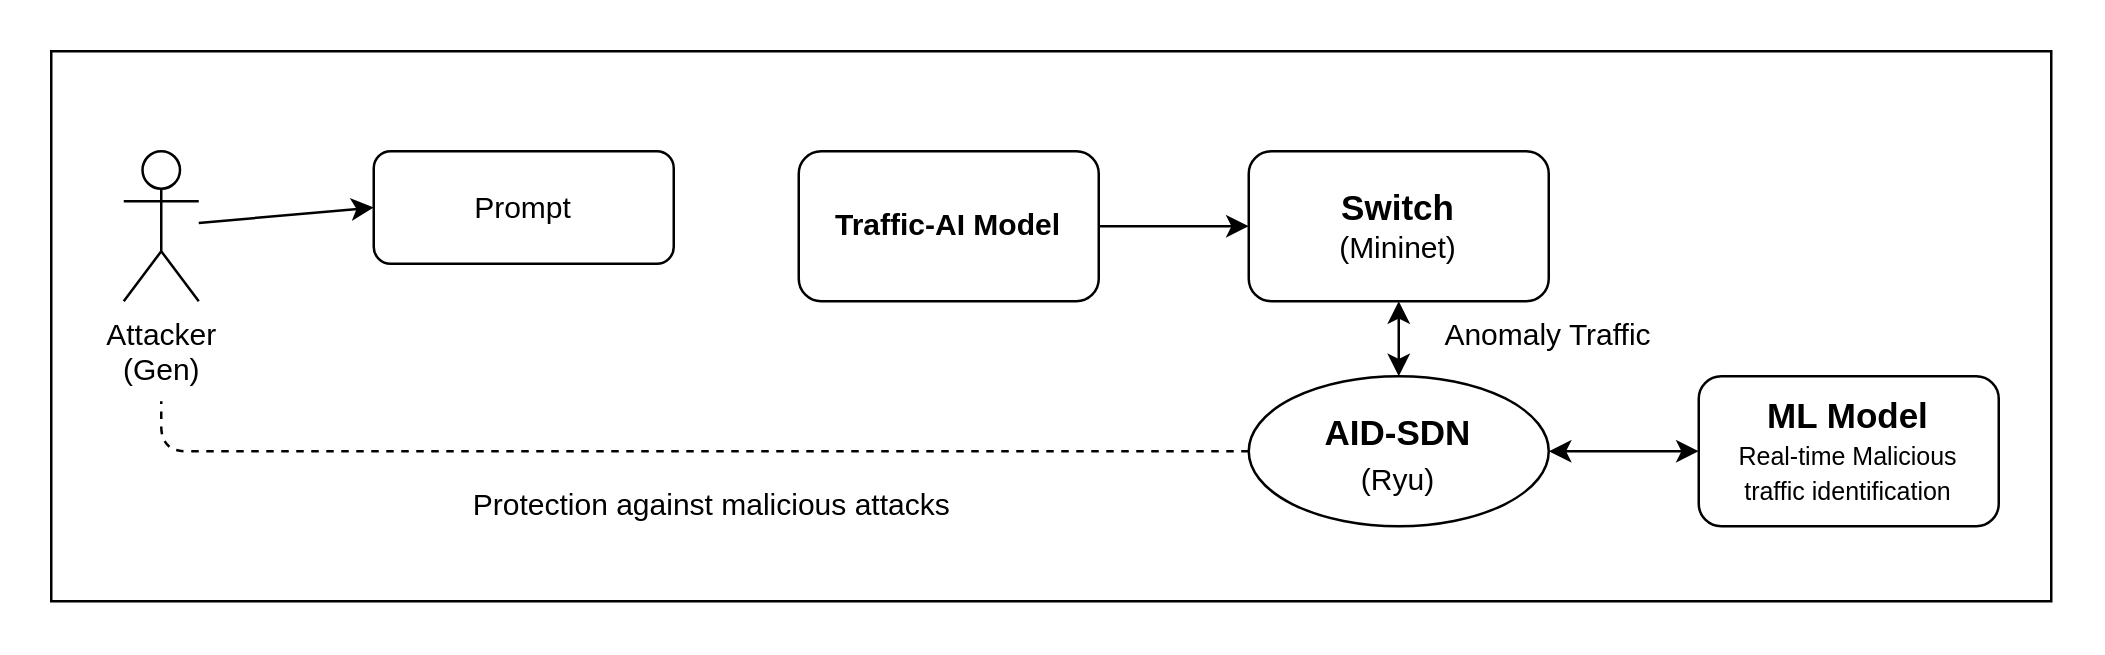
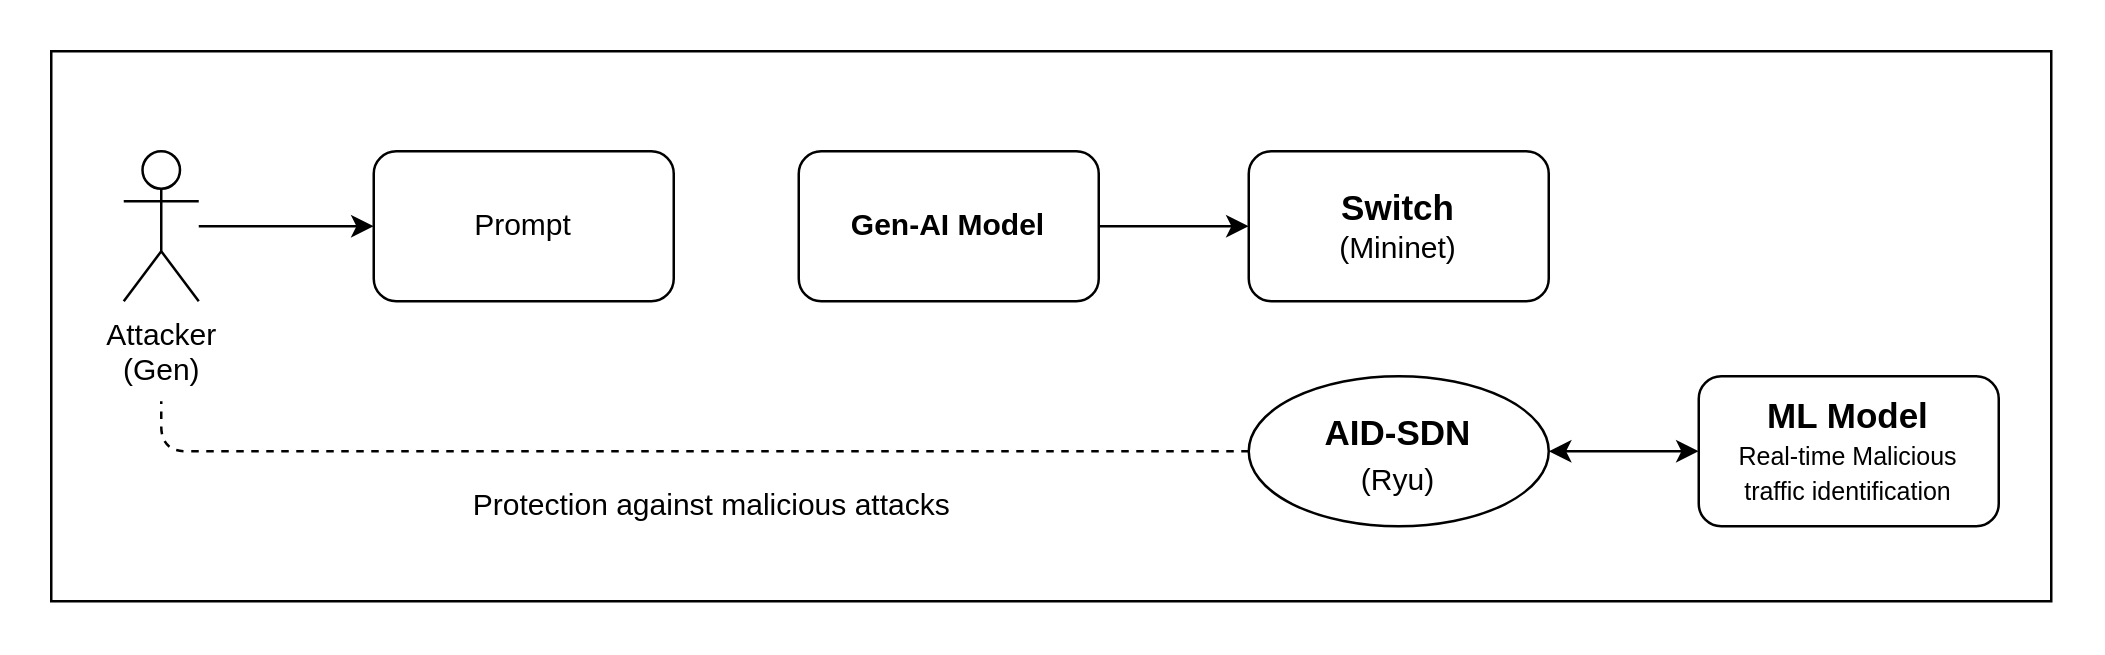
node "Prompt": size 300x113 -> 300x150
node "Traffic-AI Model": label "Traffic-AI Model" -> "Gen-AI Model"
edge "Switch (Mininet)" -- "AID-SDN (Ryu)": removed
node "Anomaly Traffic": removed
